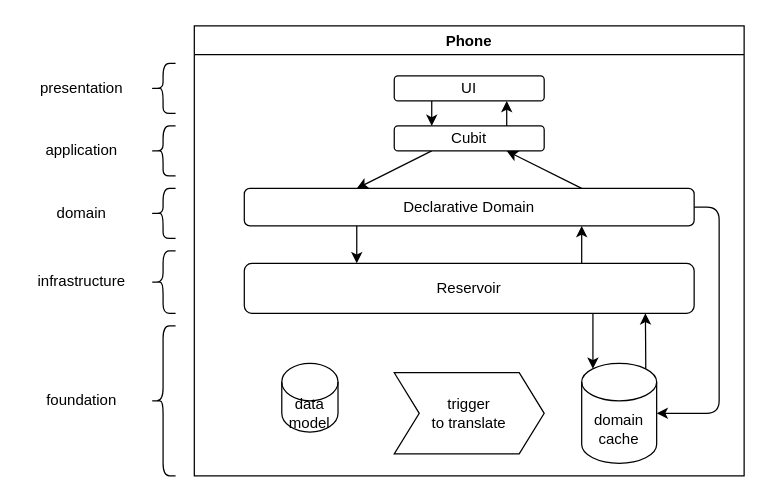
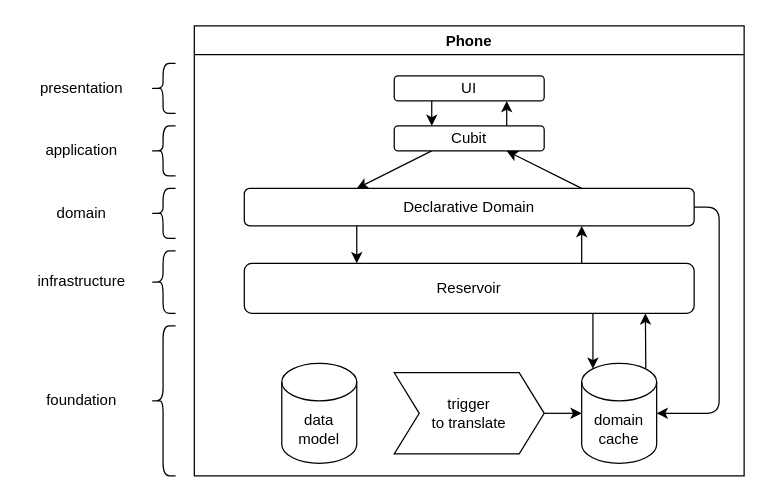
node "data model": size 56x69 -> 75x100
edge "trigger to translate" -> "domain cache": added
